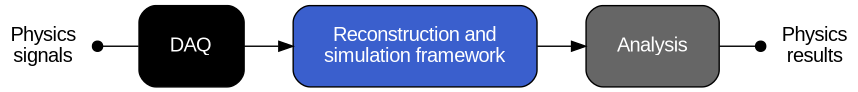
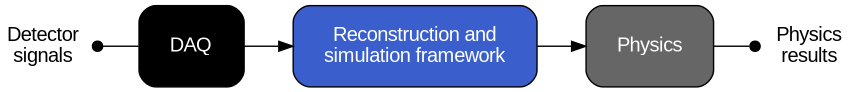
node "Physics signals": label "Physics signals" -> "Detector signals"
node "Analysis": label "Analysis" -> "Physics"
